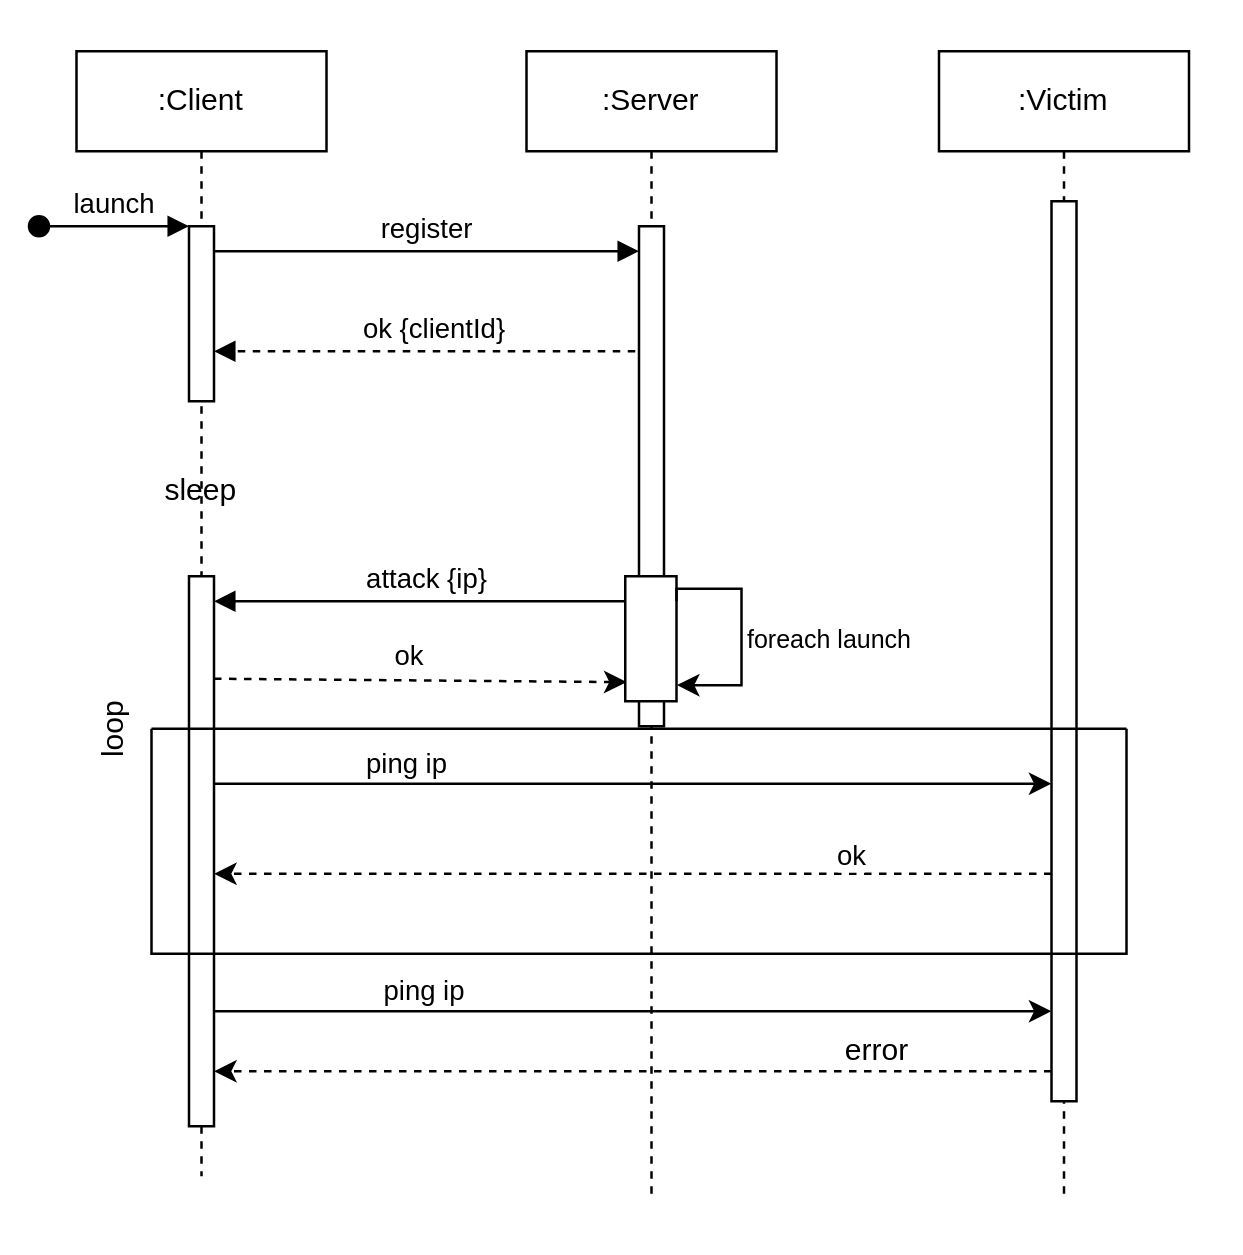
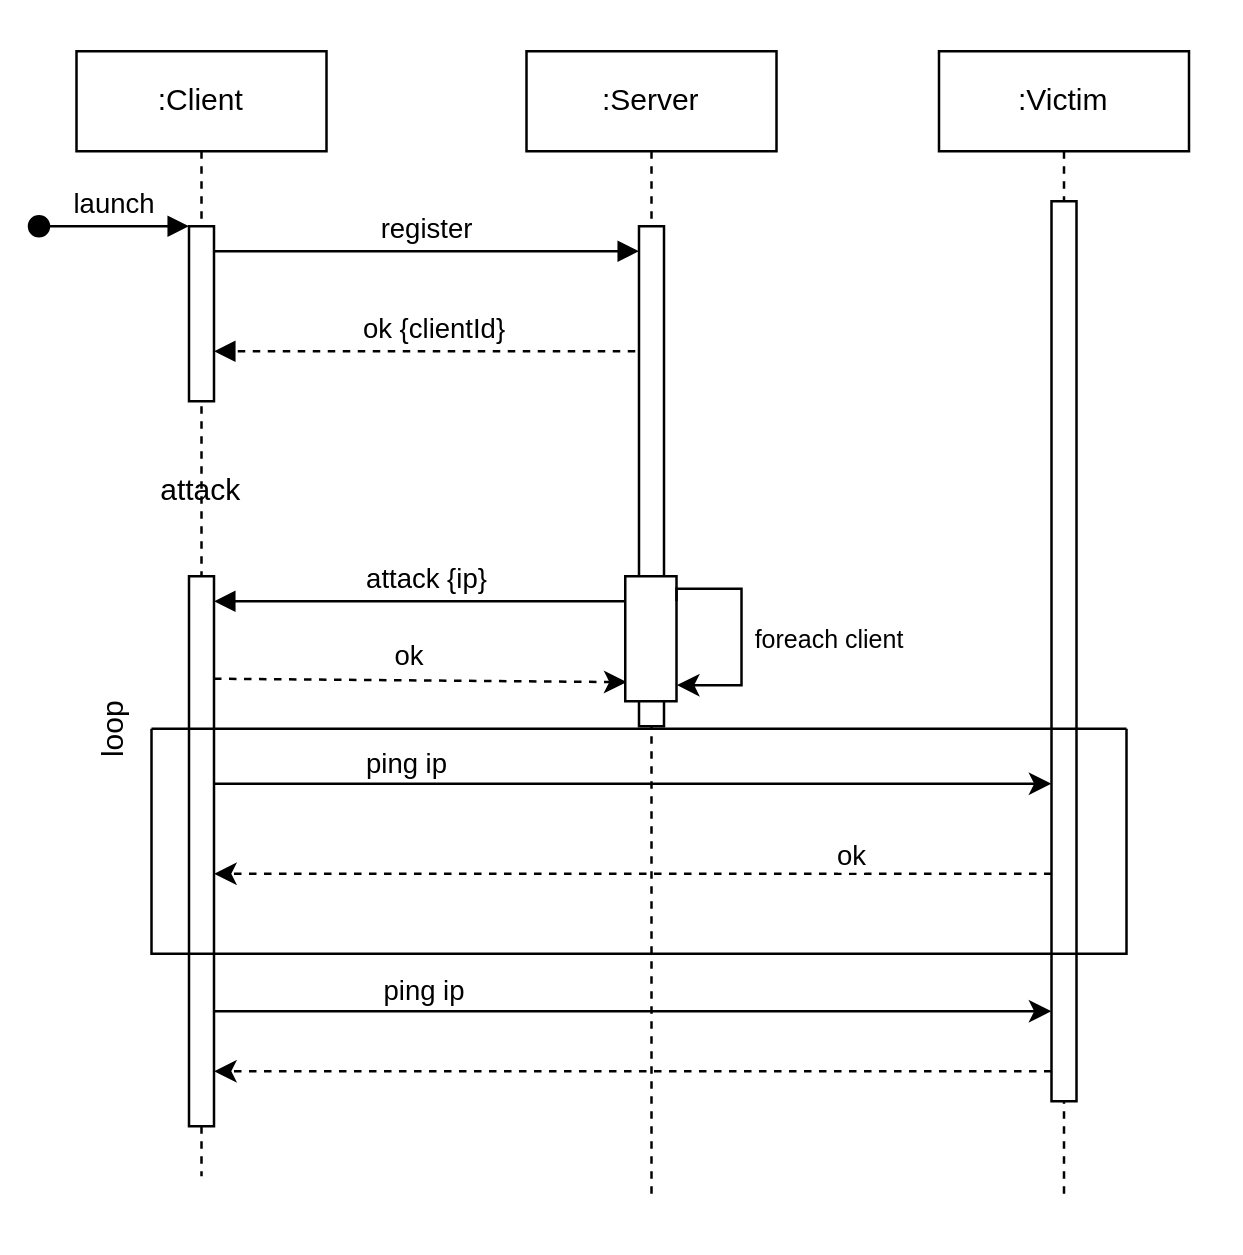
node "sleep": label "sleep" -> "attack"
node "foreach launch": label "foreach launch" -> "foreach client"
node "error": removed
